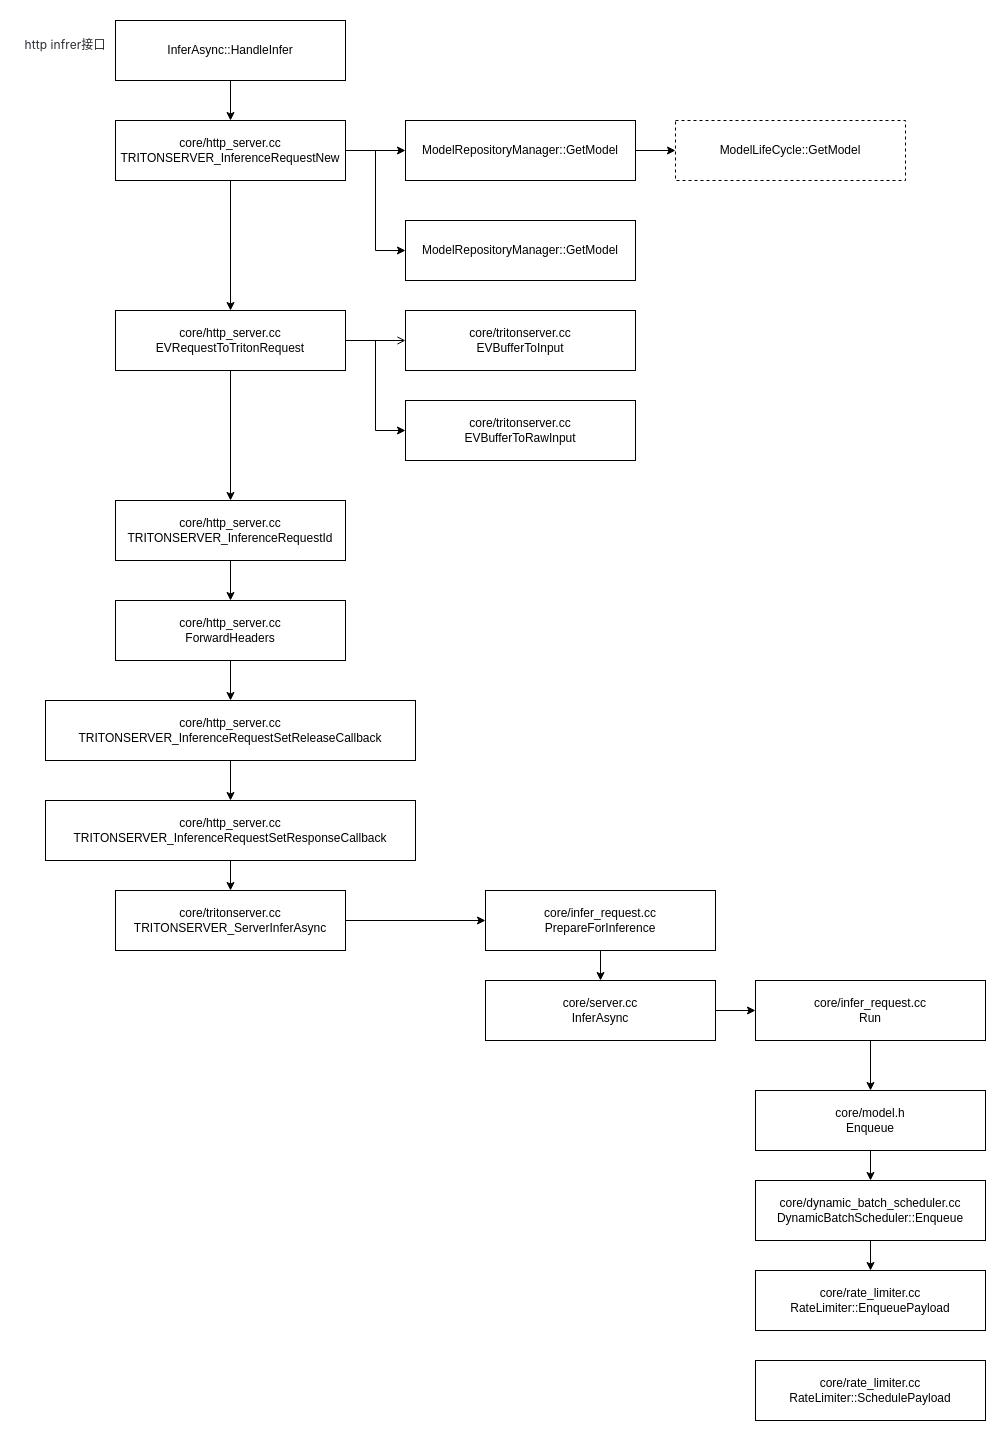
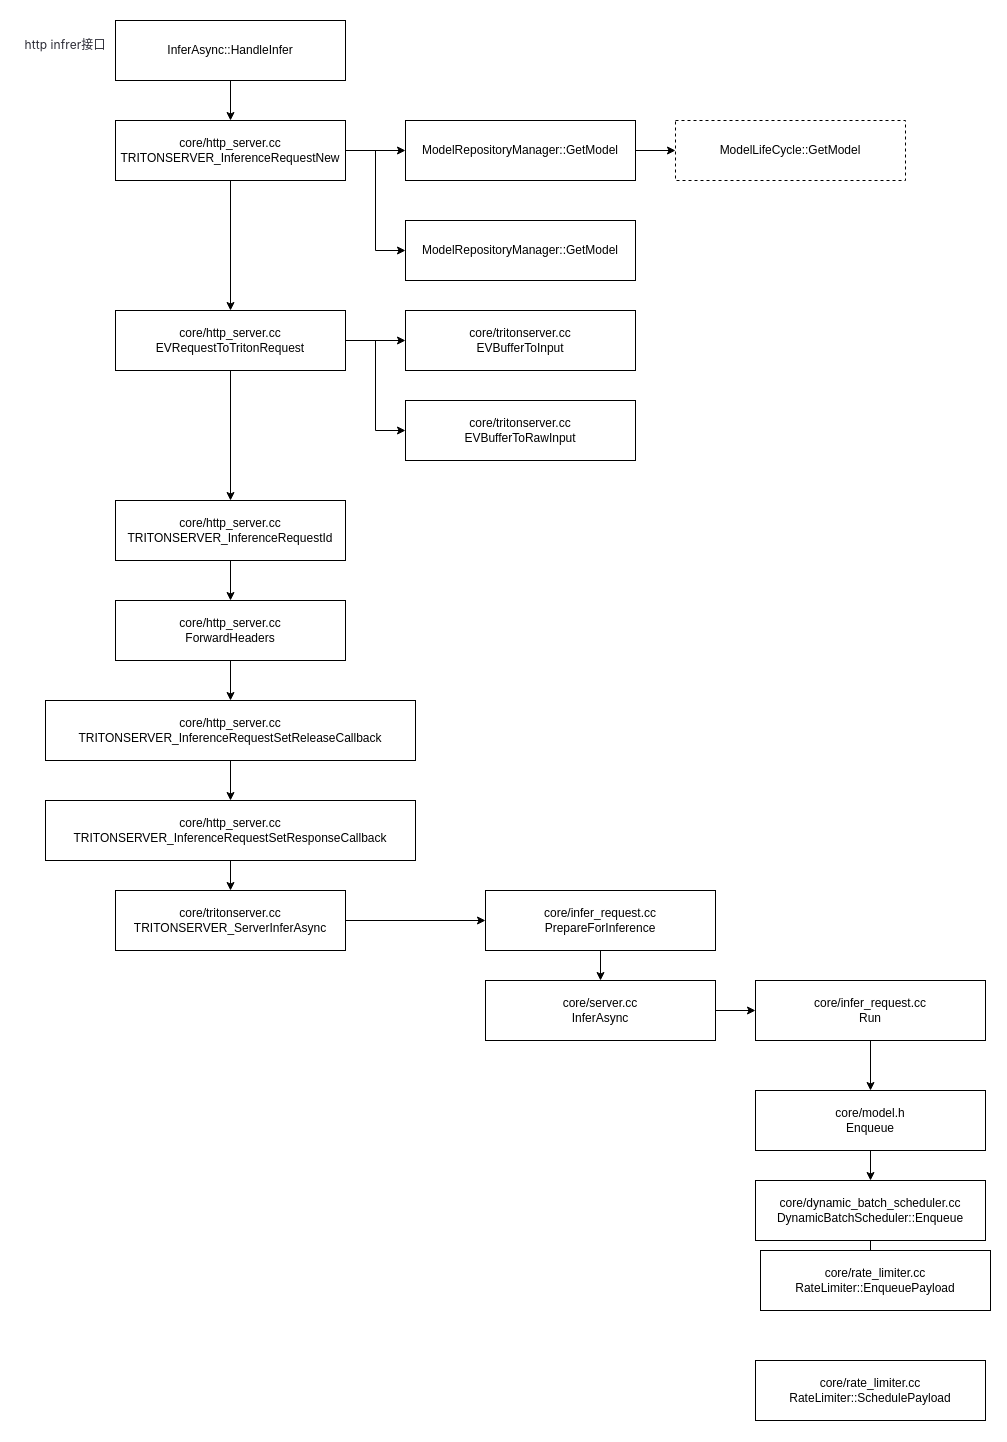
edge "core/http_server.cc EVRequestToTritonRequest" -> "core/tritonserver.cc EVBufferToInput": arrowhead open -> classic
node "core/rate_limiter.cc RateLimiter::EnqueuePayload": moved (871, 1301) -> (876, 1281)
